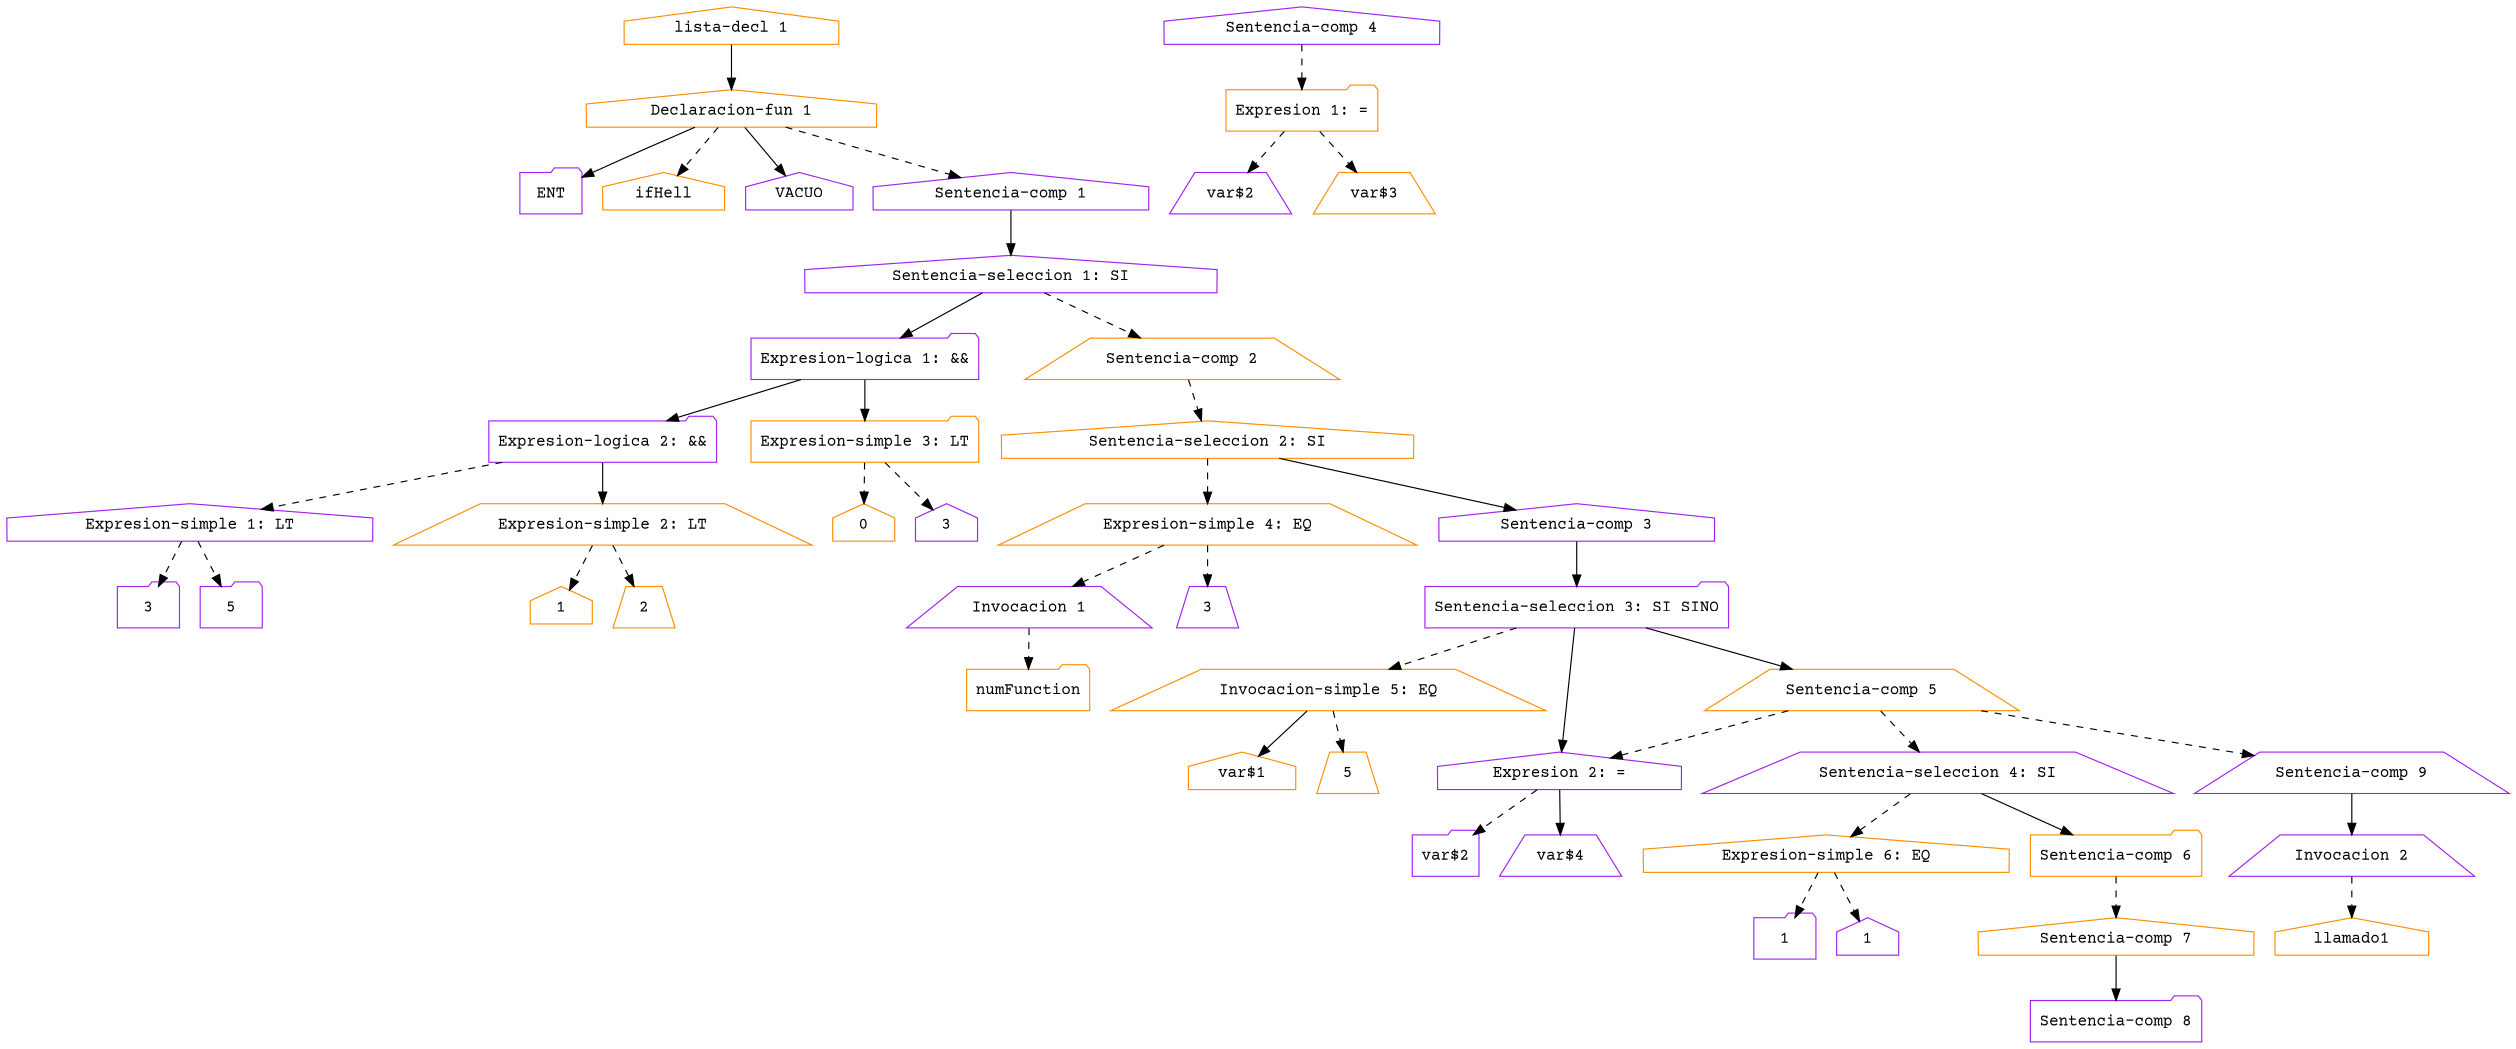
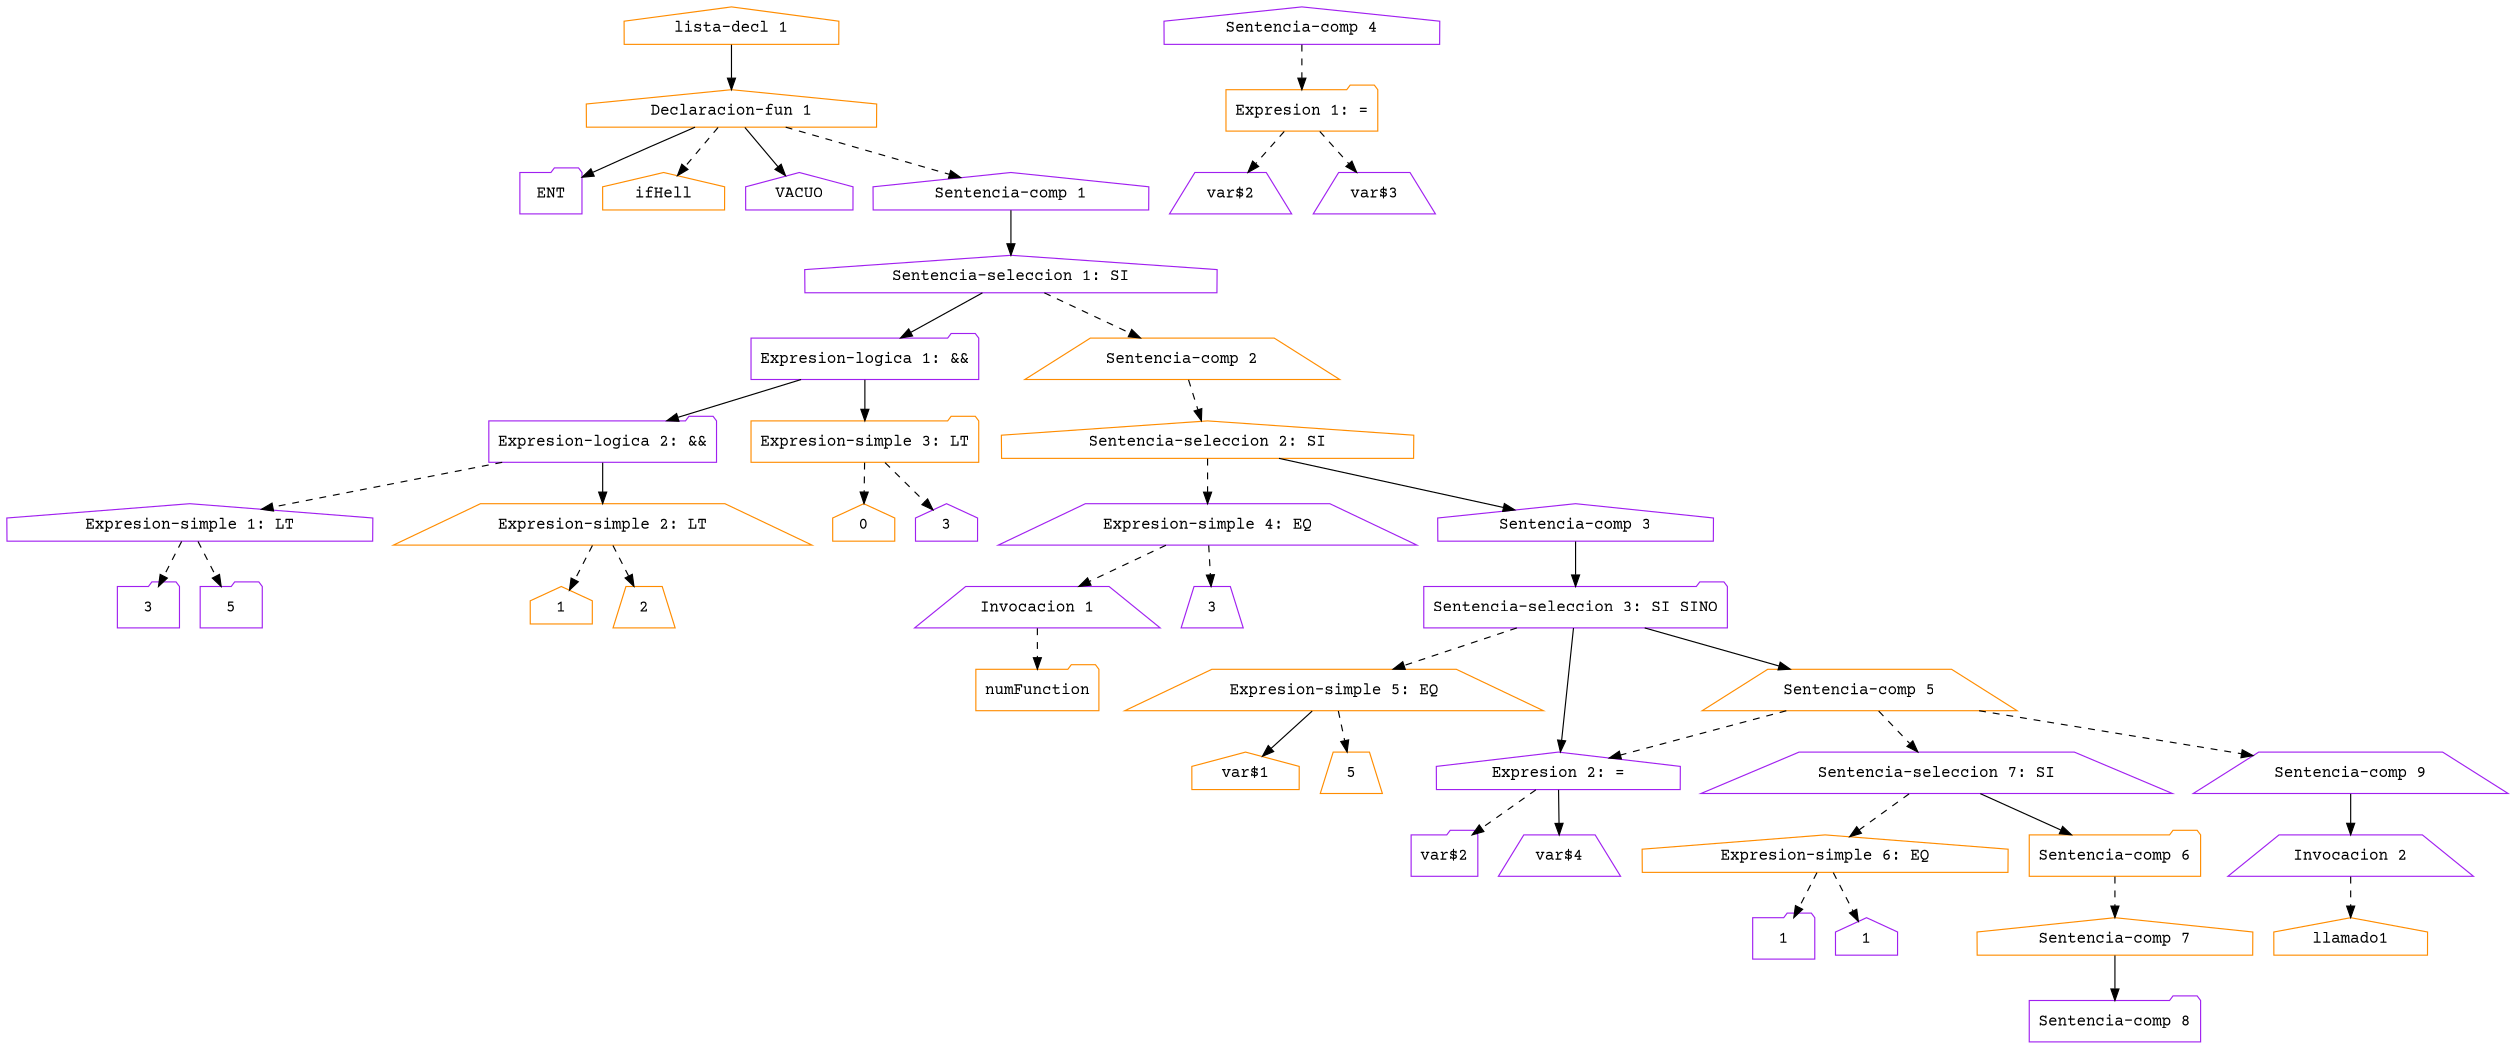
node "var$3": color darkorange -> purple
node "Expresion-simple 4: EQ": color darkorange -> purple
node "Invocacion-simple 5: EQ": label "Invocacion-simple 5: EQ" -> "Expresion-simple 5: EQ"
node "Sentencia-seleccion 4: SI": label "Sentencia-seleccion 4: SI" -> "Sentencia-seleccion 7: SI"
